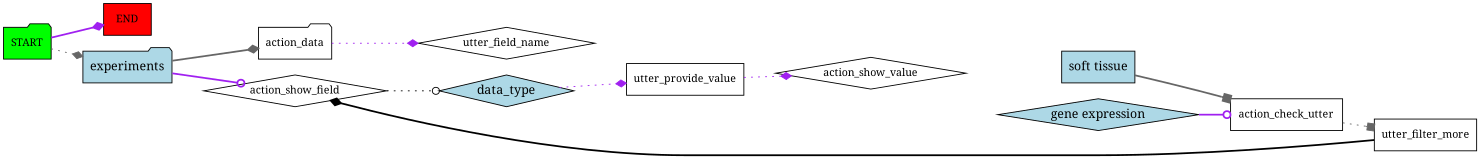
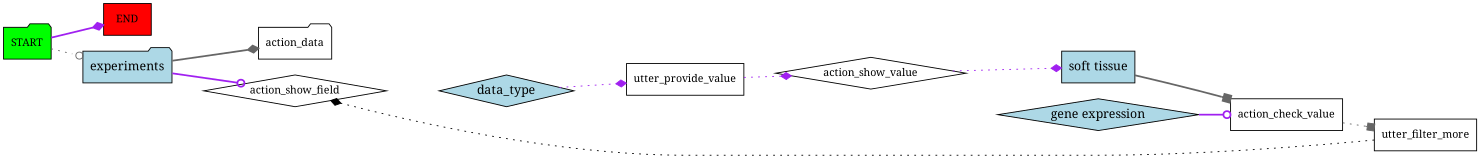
node "utter_field_name": removed
edge "START" -> "experiments": arrowhead diamond -> odot
edge "action_show_value" -> "soft tissue": added
edge "action_show_field" -> "data_type": removed
node "action_check_utter": label "action_check_utter" -> "action_check_value"
edge "utter_filter_more" -> "action_show_field": style bold -> dotted
